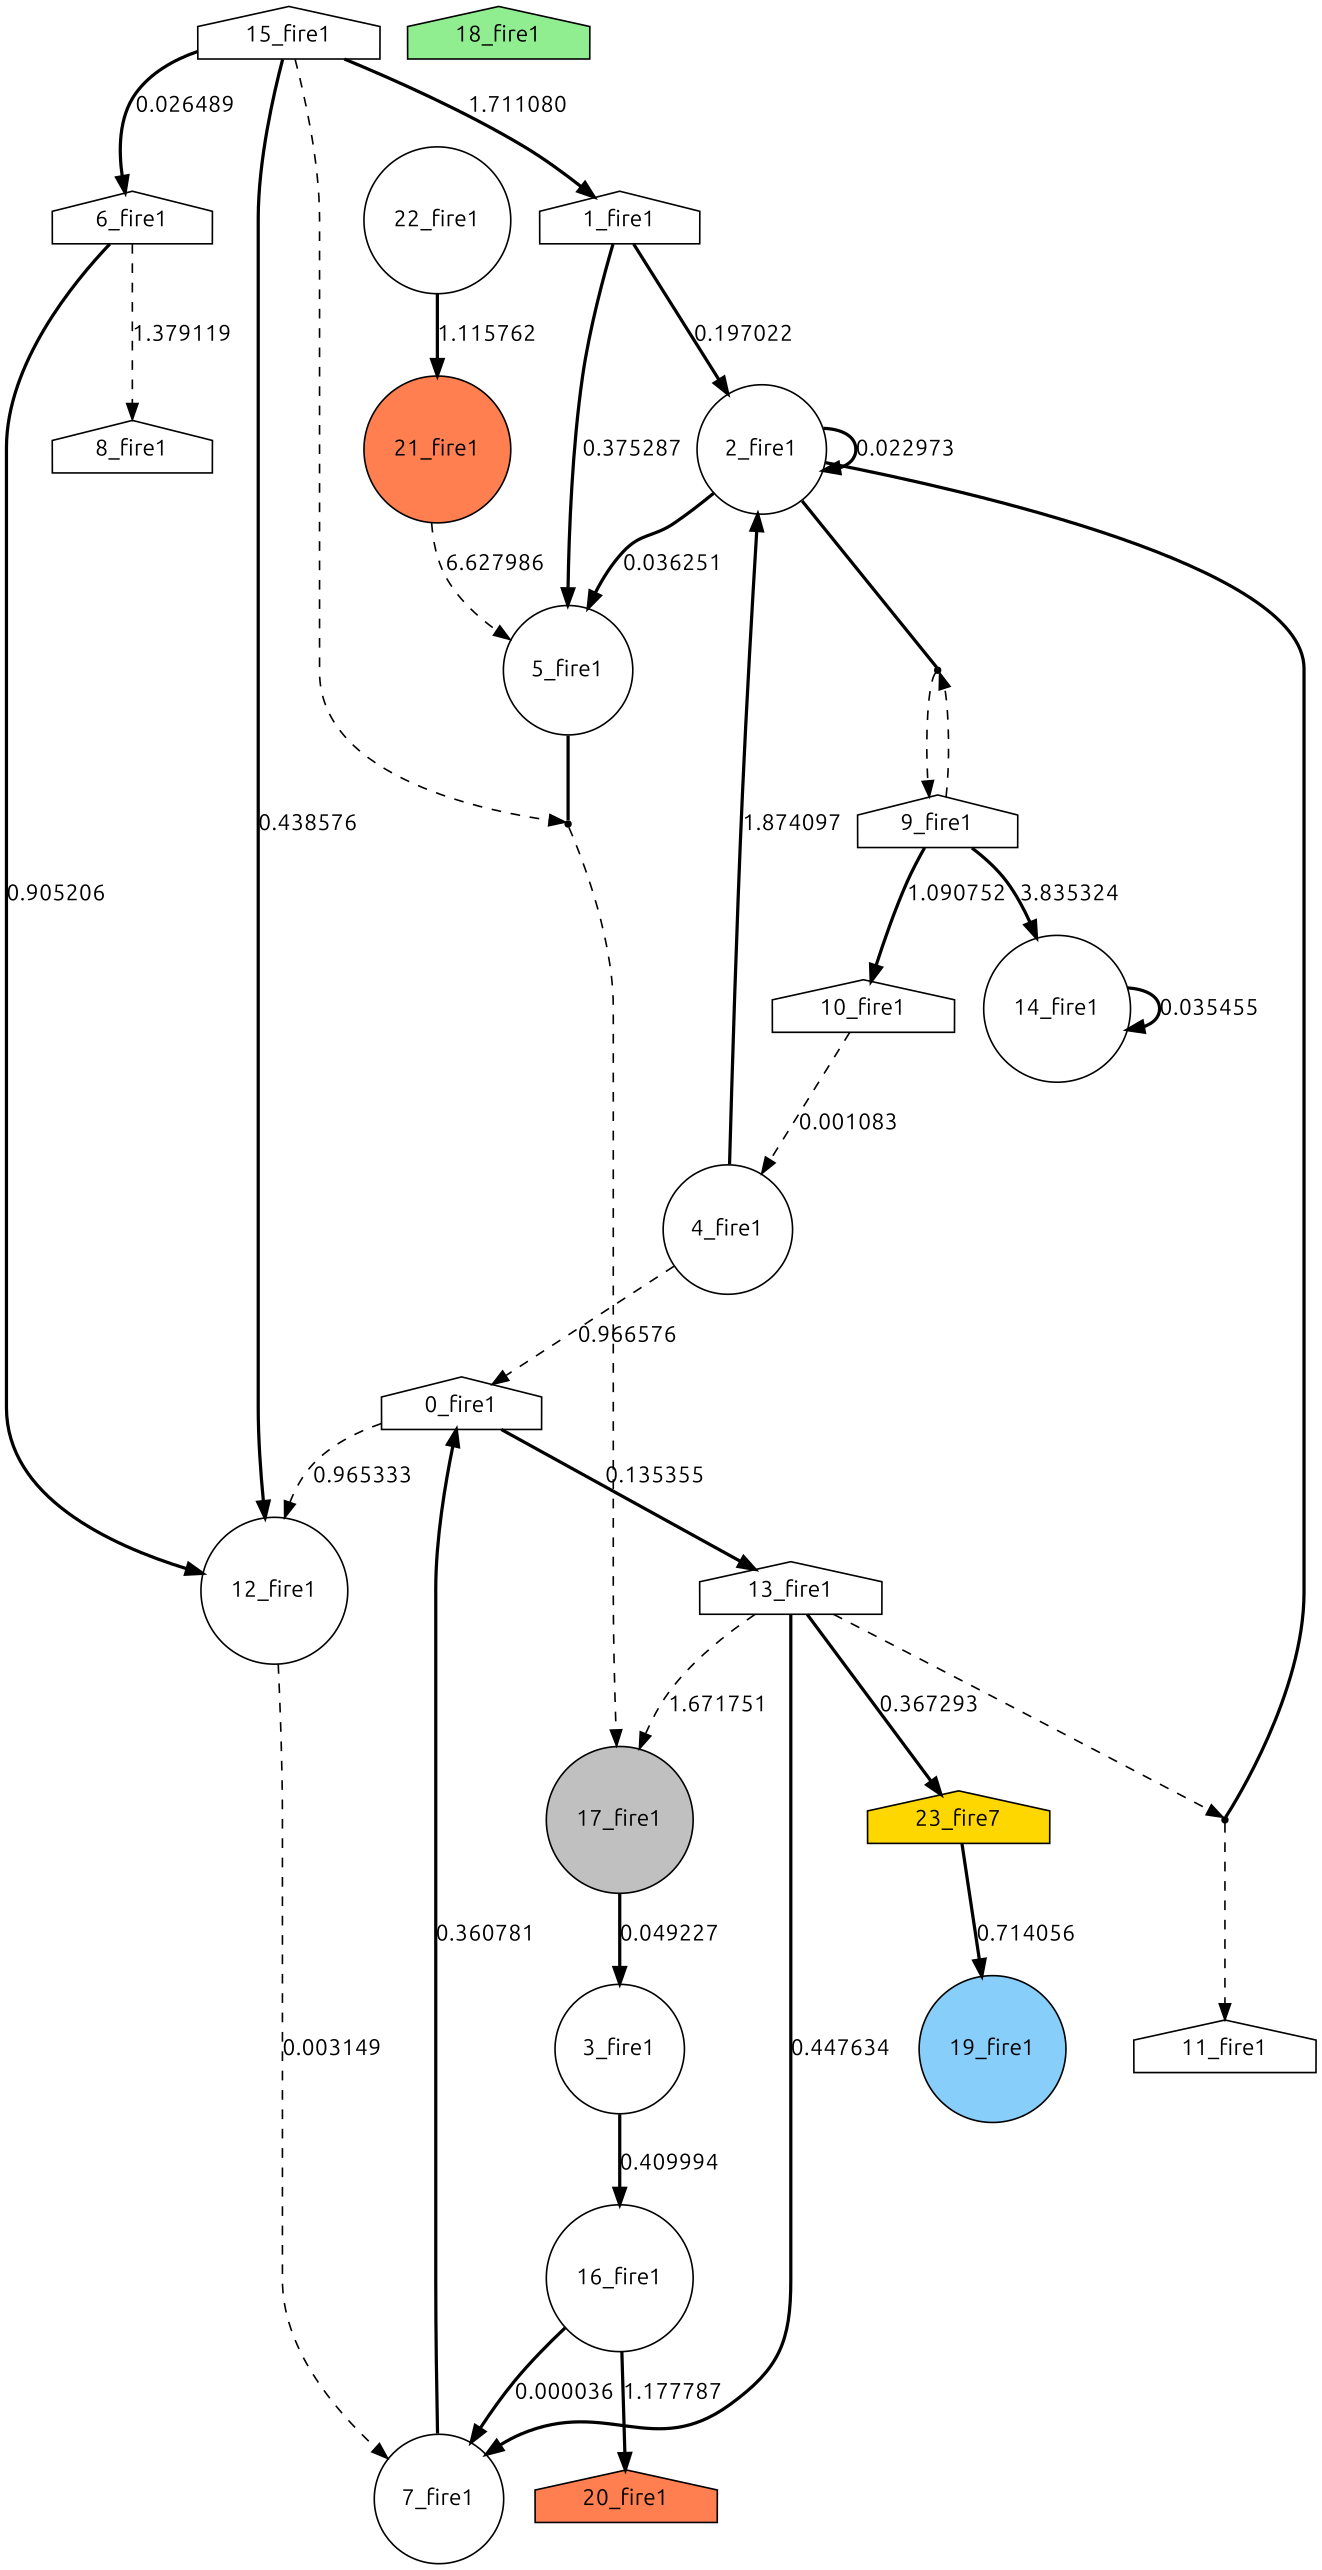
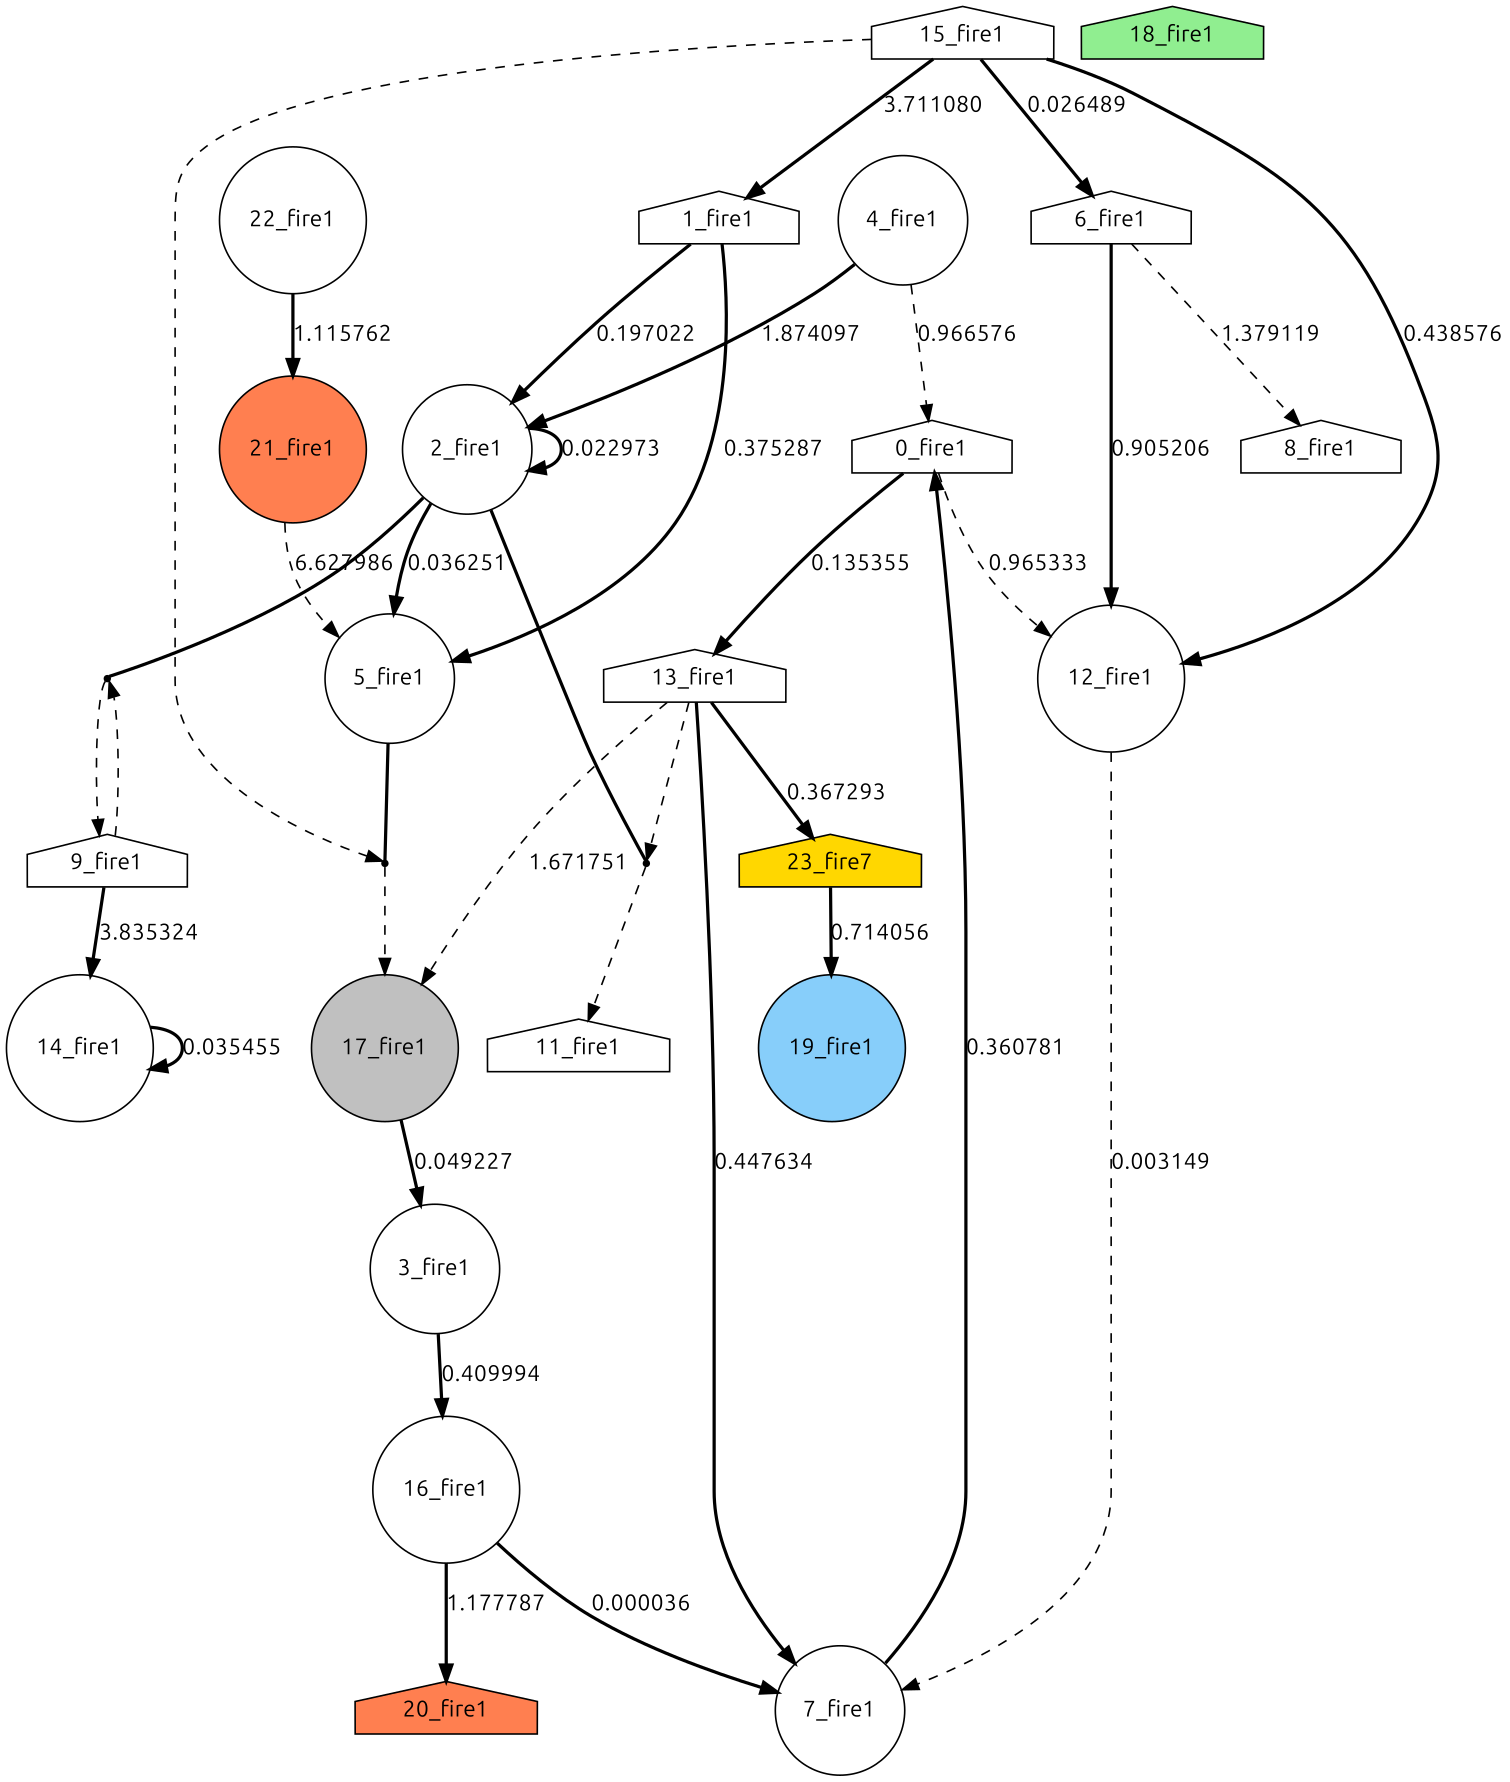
edge "15_fire1" -> "1_fire1": label "1.711080" -> "3.711080"
node "10_fire1": removed
